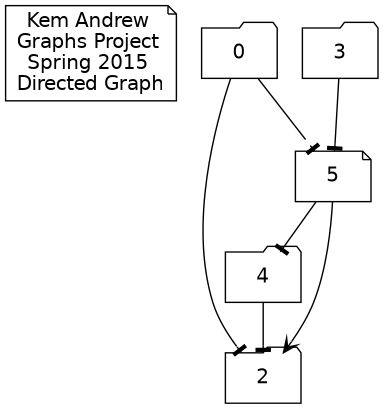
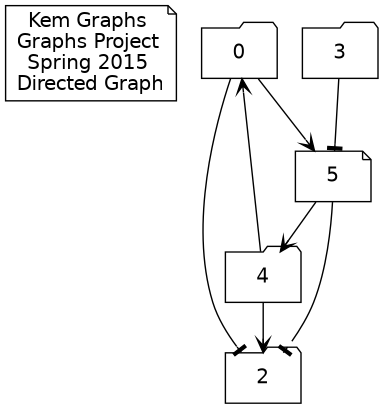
node "Kem Andrew Graphs Project Spring 2015 Directed Graph": label "Kem Andrew Graphs Project Spring 2015 Directed Graph" -> "Kem Graphs Graphs Project Spring 2015 Directed Graph"
edge "0" -> "5": arrowhead tee -> vee
edge "4" -> "0": added
edge "5" -> "4": arrowhead tee -> vee
edge "5" -> "2": arrowhead vee -> tee
edge "4" -> "2": arrowhead tee -> vee
